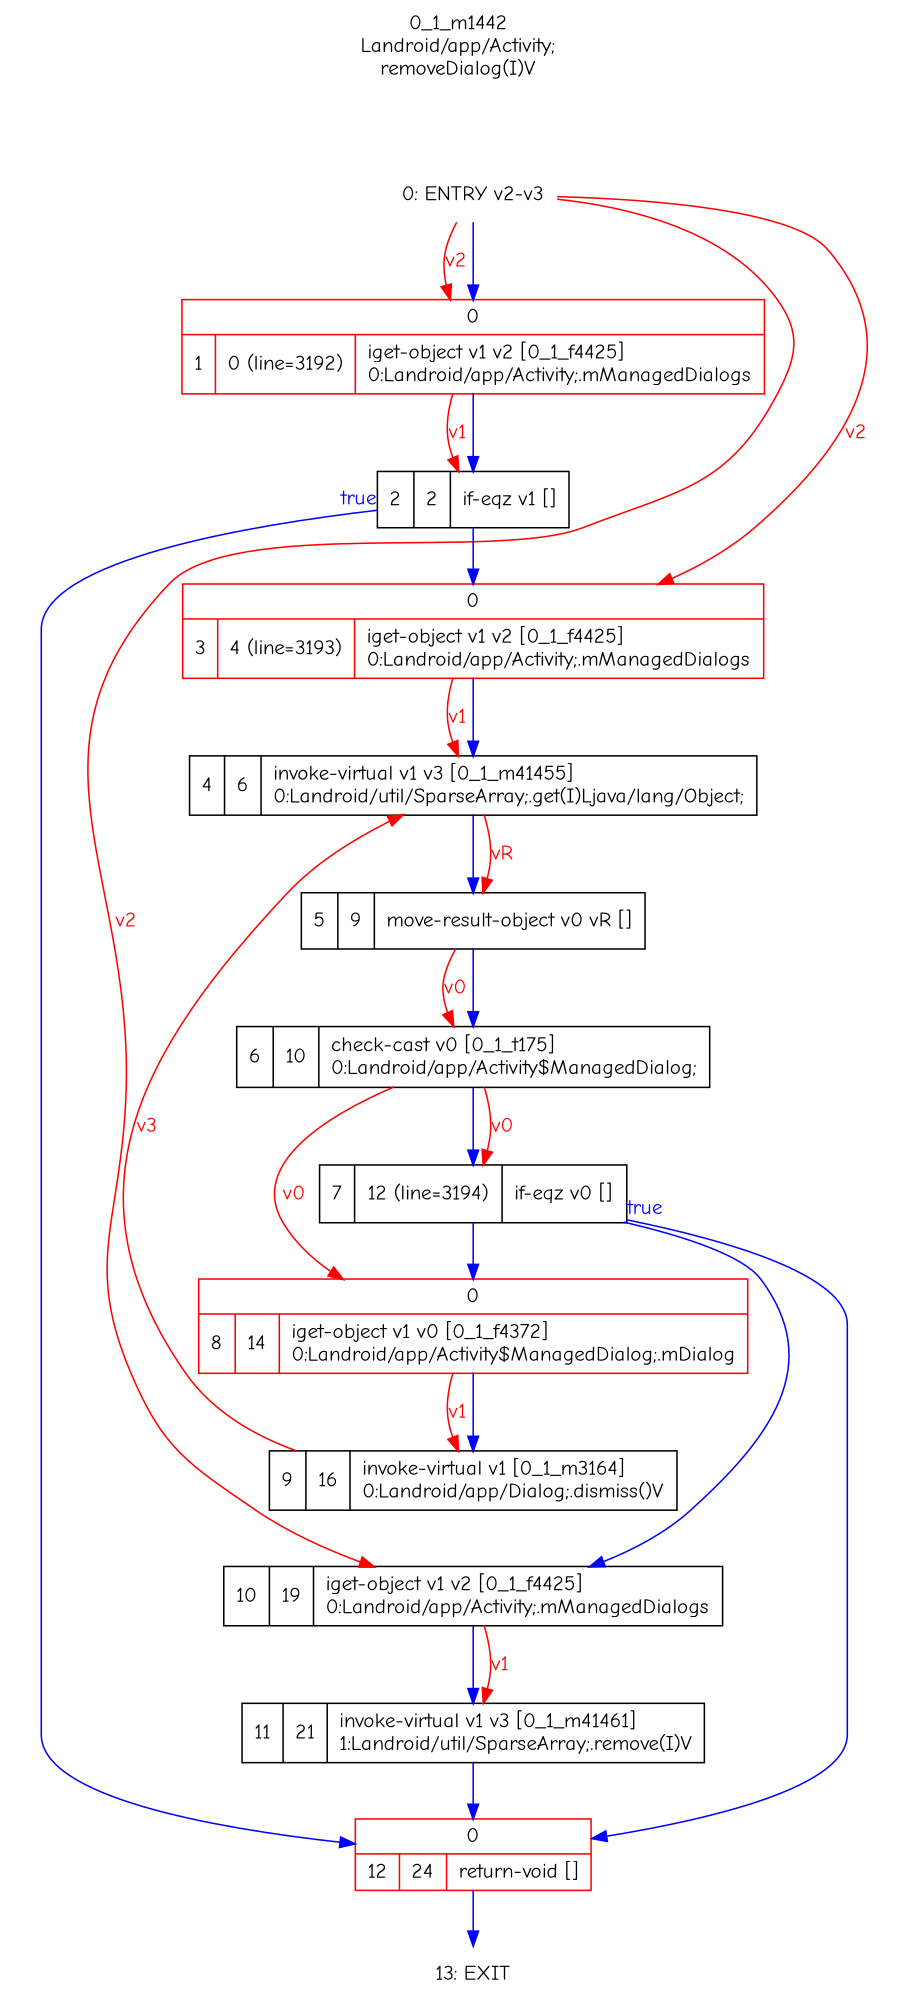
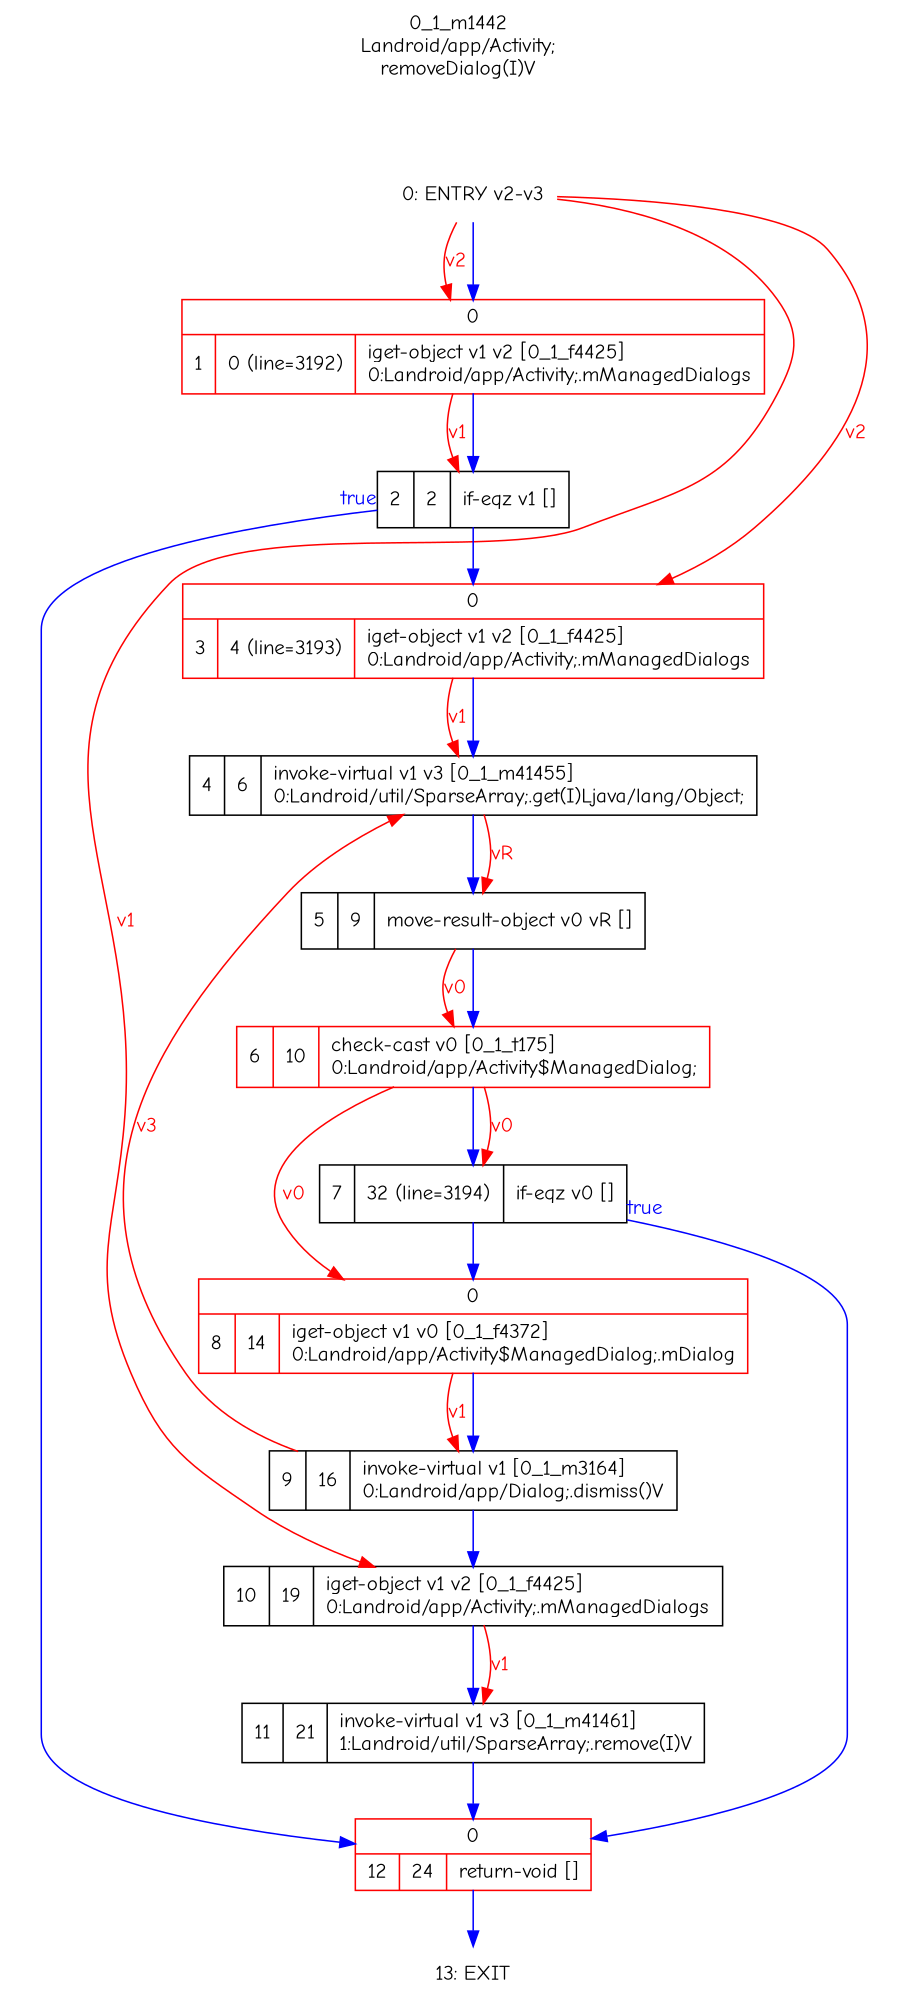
edge "0: ENTRY v2-v3" -> "10": label "v2" -> "v1"
node "6": color black -> red
node "7": text "12 (line=3194)" -> "32 (line=3194)"
edge "7" -> "10": now "9" -> "10"
